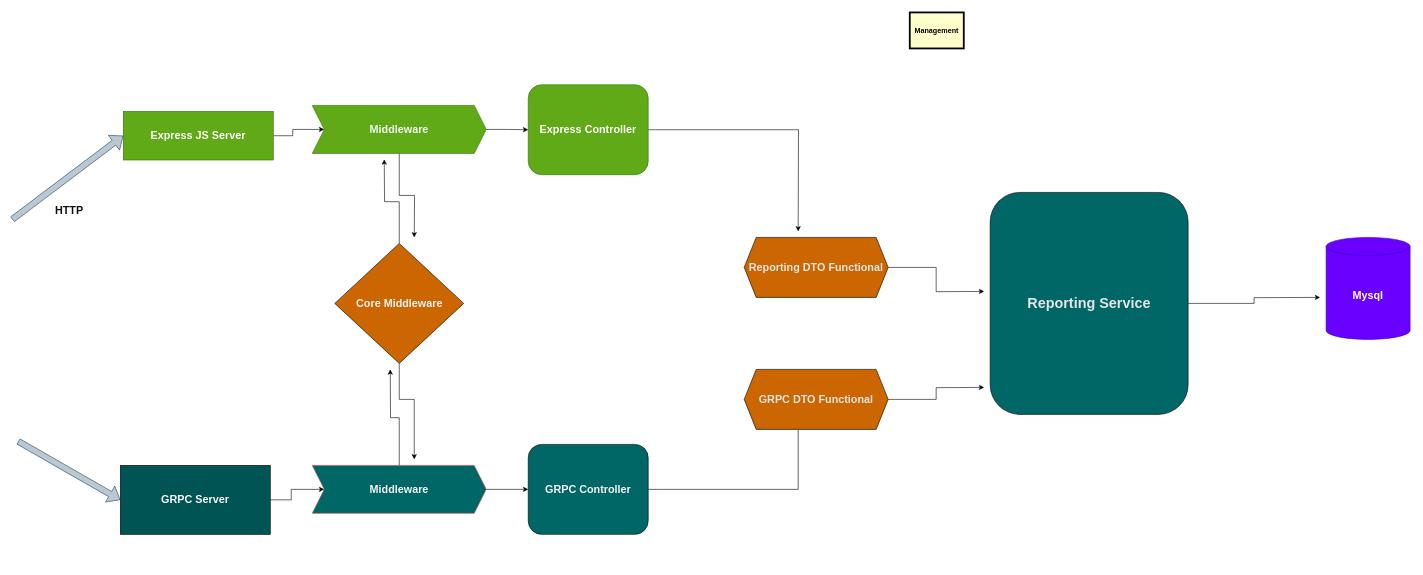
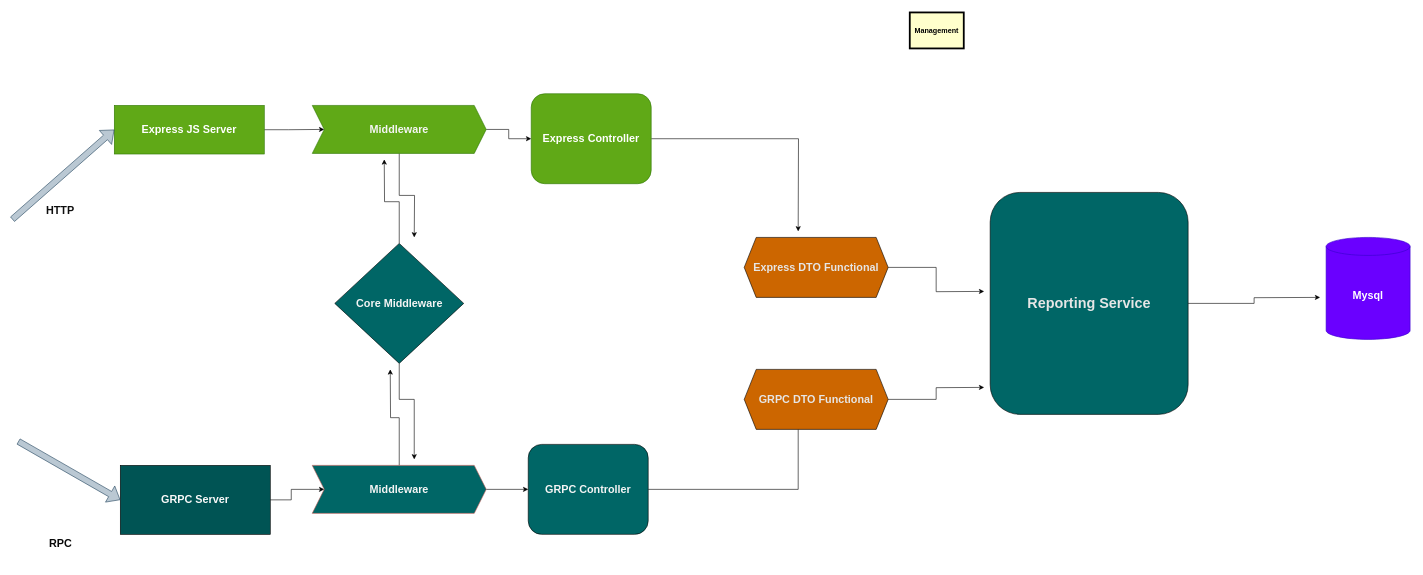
node "Express Controller": moved (588, 130) -> (591, 139)
node "Express JS Server": moved (198, 136) -> (189, 130)
node "HTTP": moved (69, 210) -> (60, 210)
node "Reporting DTO Functional": label "Reporting DTO Functional" -> "Express DTO Functional"
node "Core Middleware": fillcolor #cc6600 -> #006666
node "RPC": added
